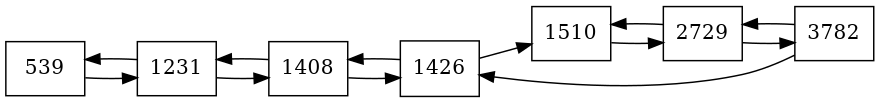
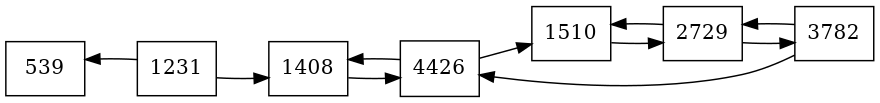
edge "1408" -> "1231": removed
node "1426": label "1426" -> "4426"
edge "539" -> "1231": removed
